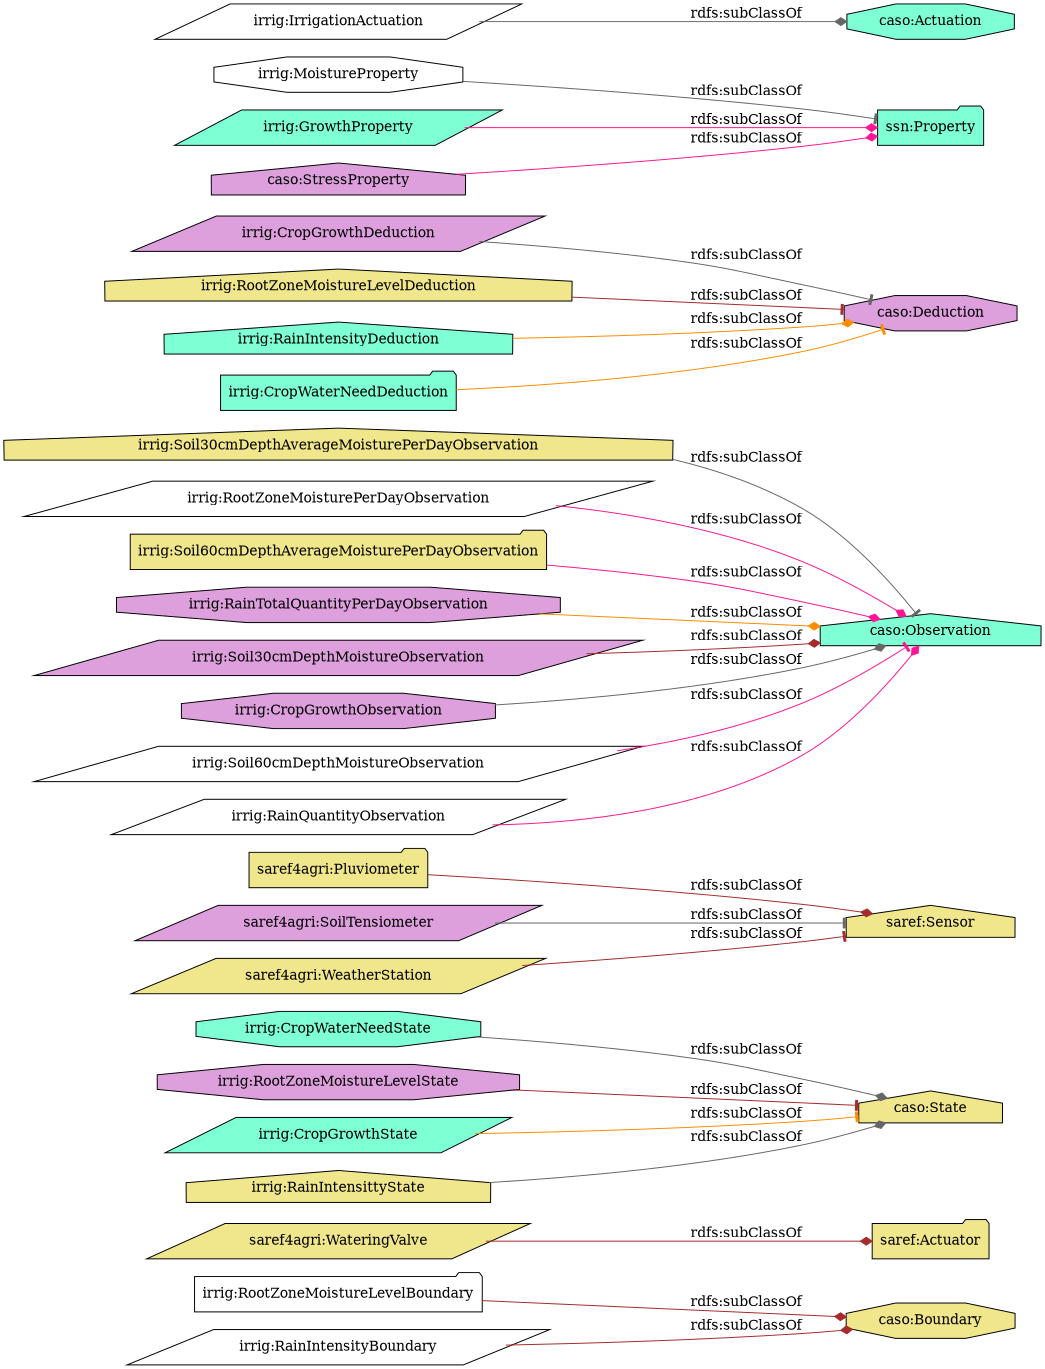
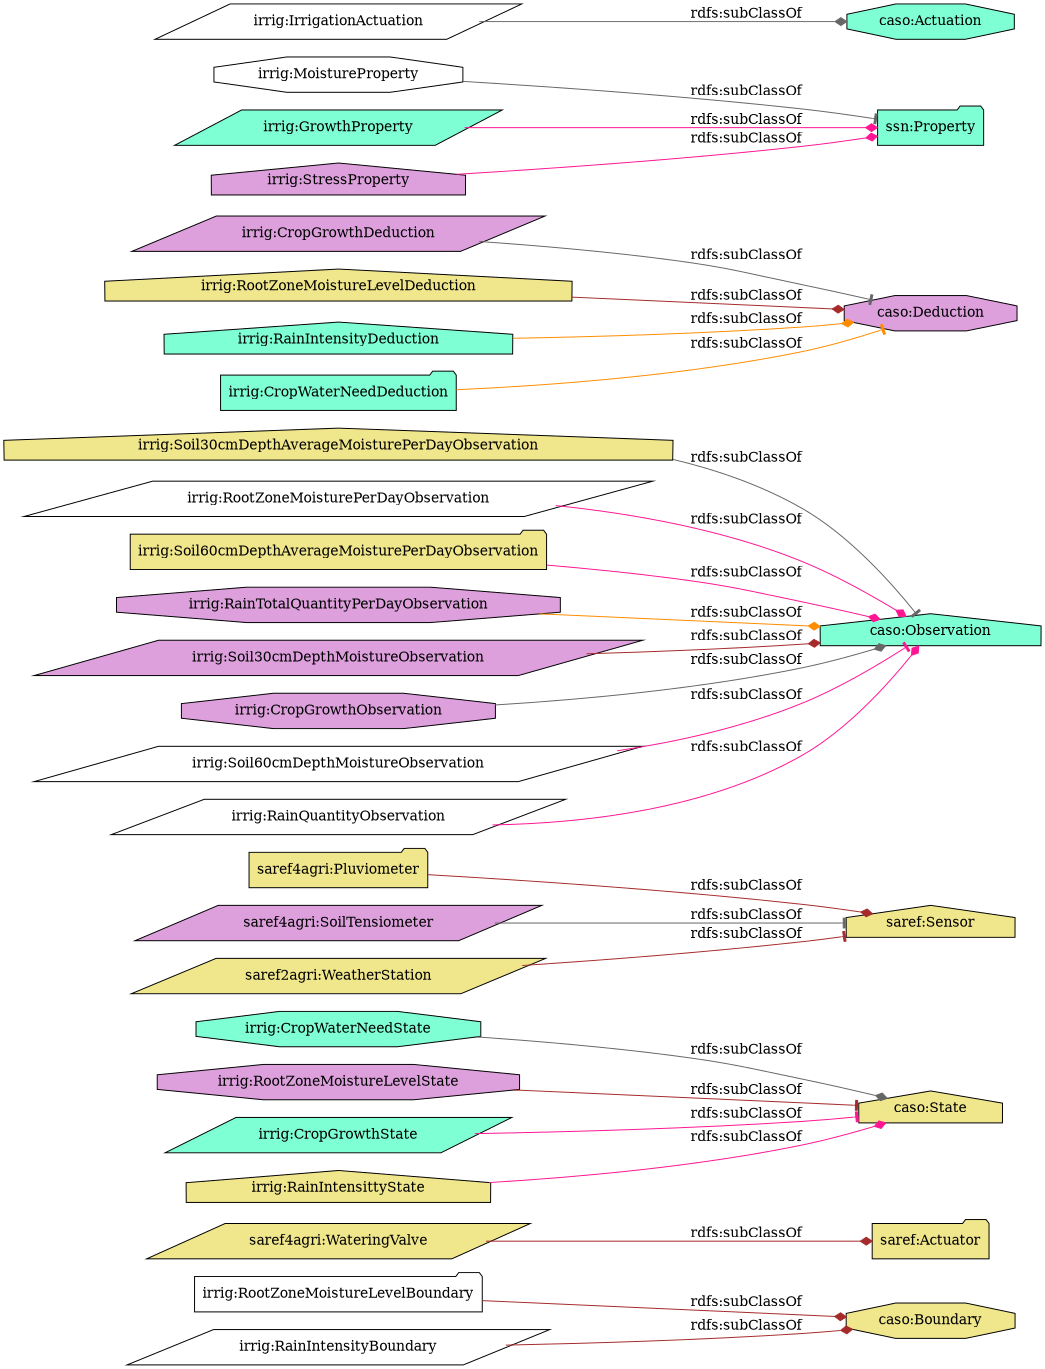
node "caso:StressProperty": label "caso:StressProperty" -> "irrig:StressProperty"
edge "irrig:RootZoneMoistureLevelDeduction" -> "caso:Deduction": arrowhead tee -> diamond
node "saref4agri:WeatherStation": label "saref4agri:WeatherStation" -> "saref2agri:WeatherStation"
edge "irrig:CropGrowthState" -> "caso:State": color darkorange -> deeppink
edge "irrig:RainIntensittyState" -> "caso:State": color gray40 -> deeppink
